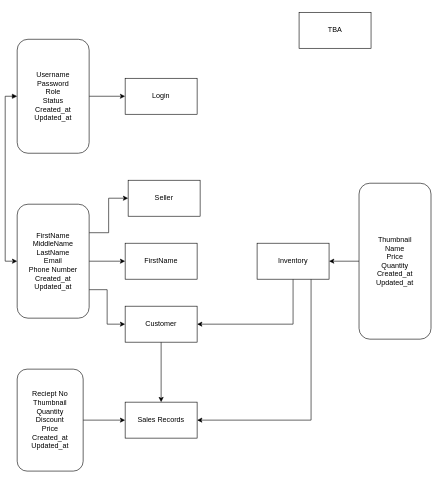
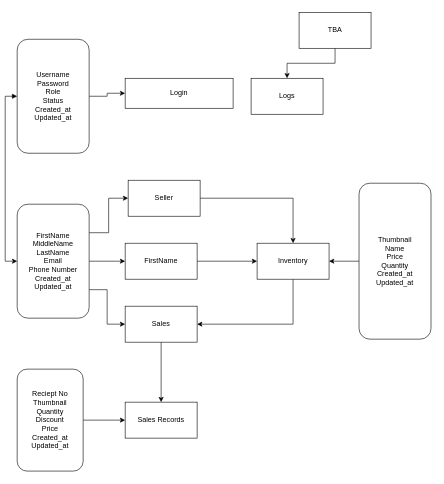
edge "TBA" -> "Logs": added
node "Login": size 72x36 -> 108x30
node "Logs": added
edge "Seller" -> "Inventory": added
edge "FirstName" -> "Inventory": added
node "Customer": label "Customer" -> "Sales"
edge "Inventory" -> "Sales Records": removed
